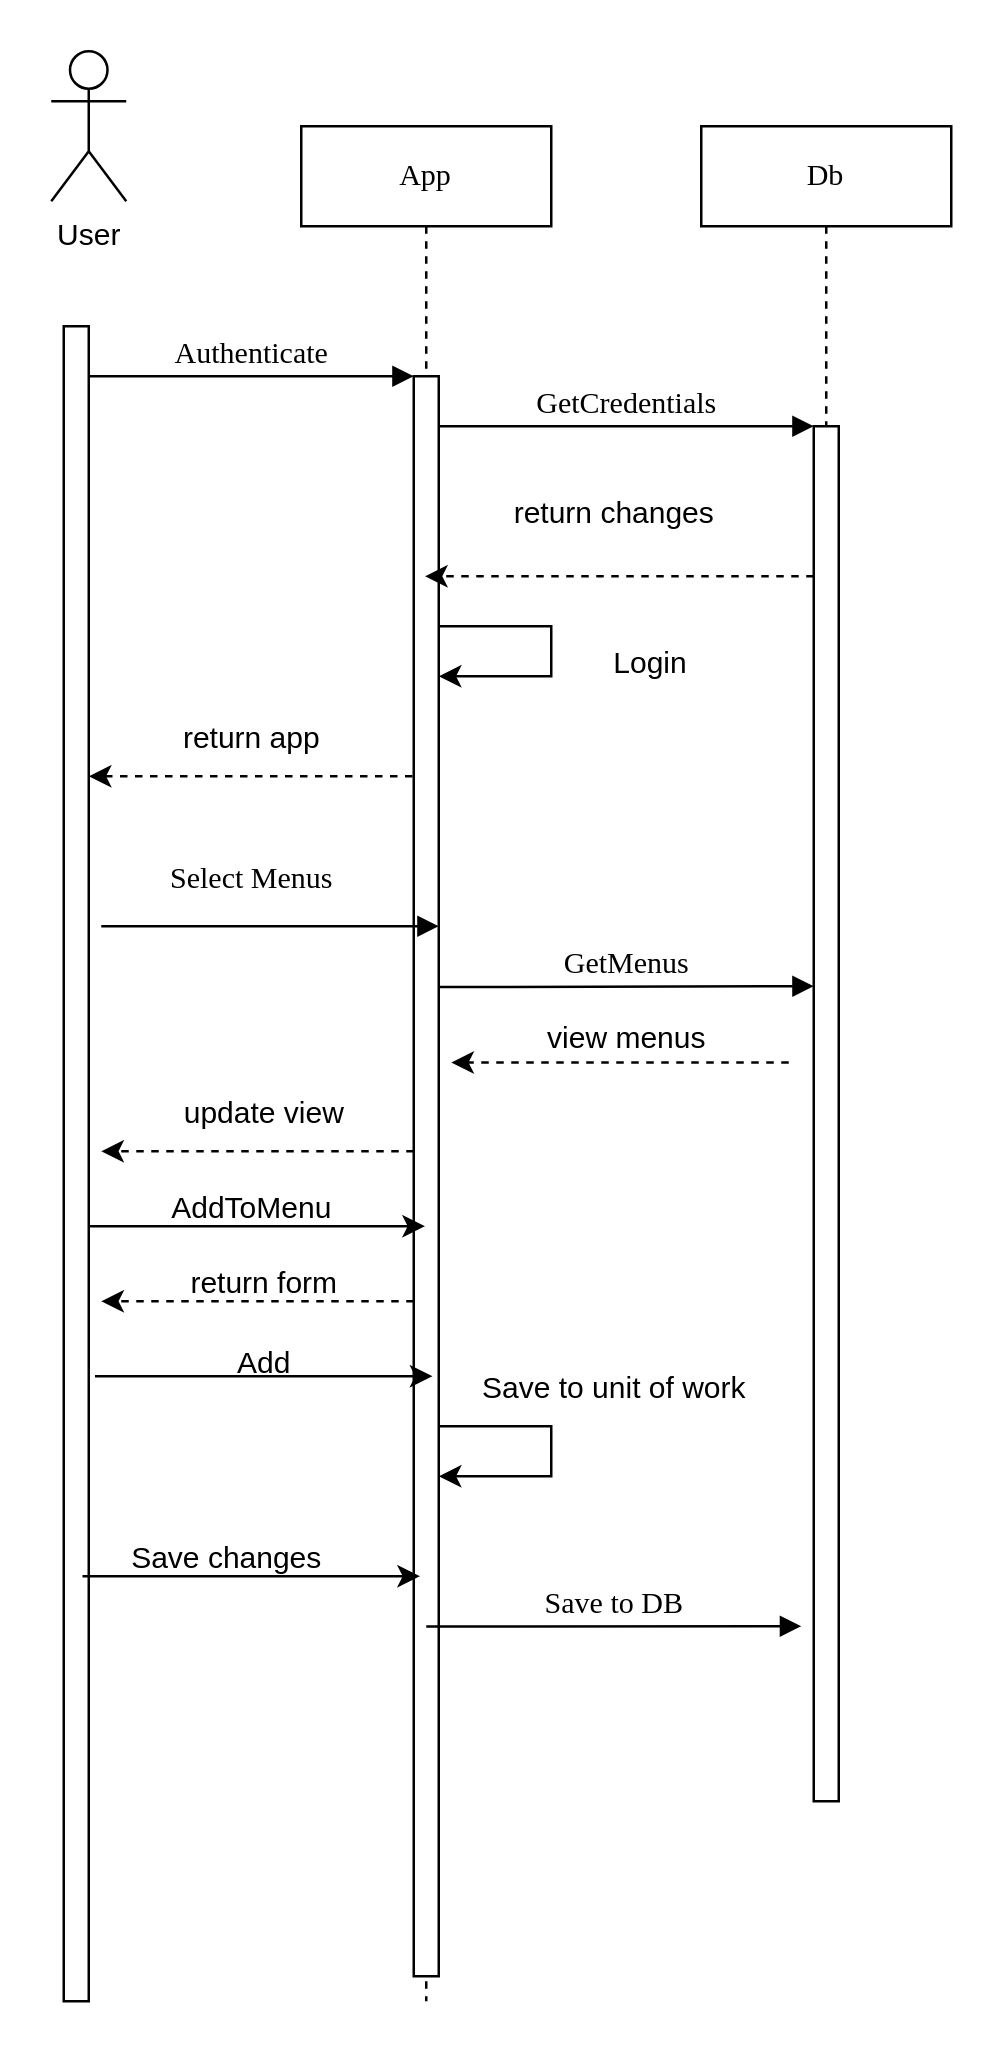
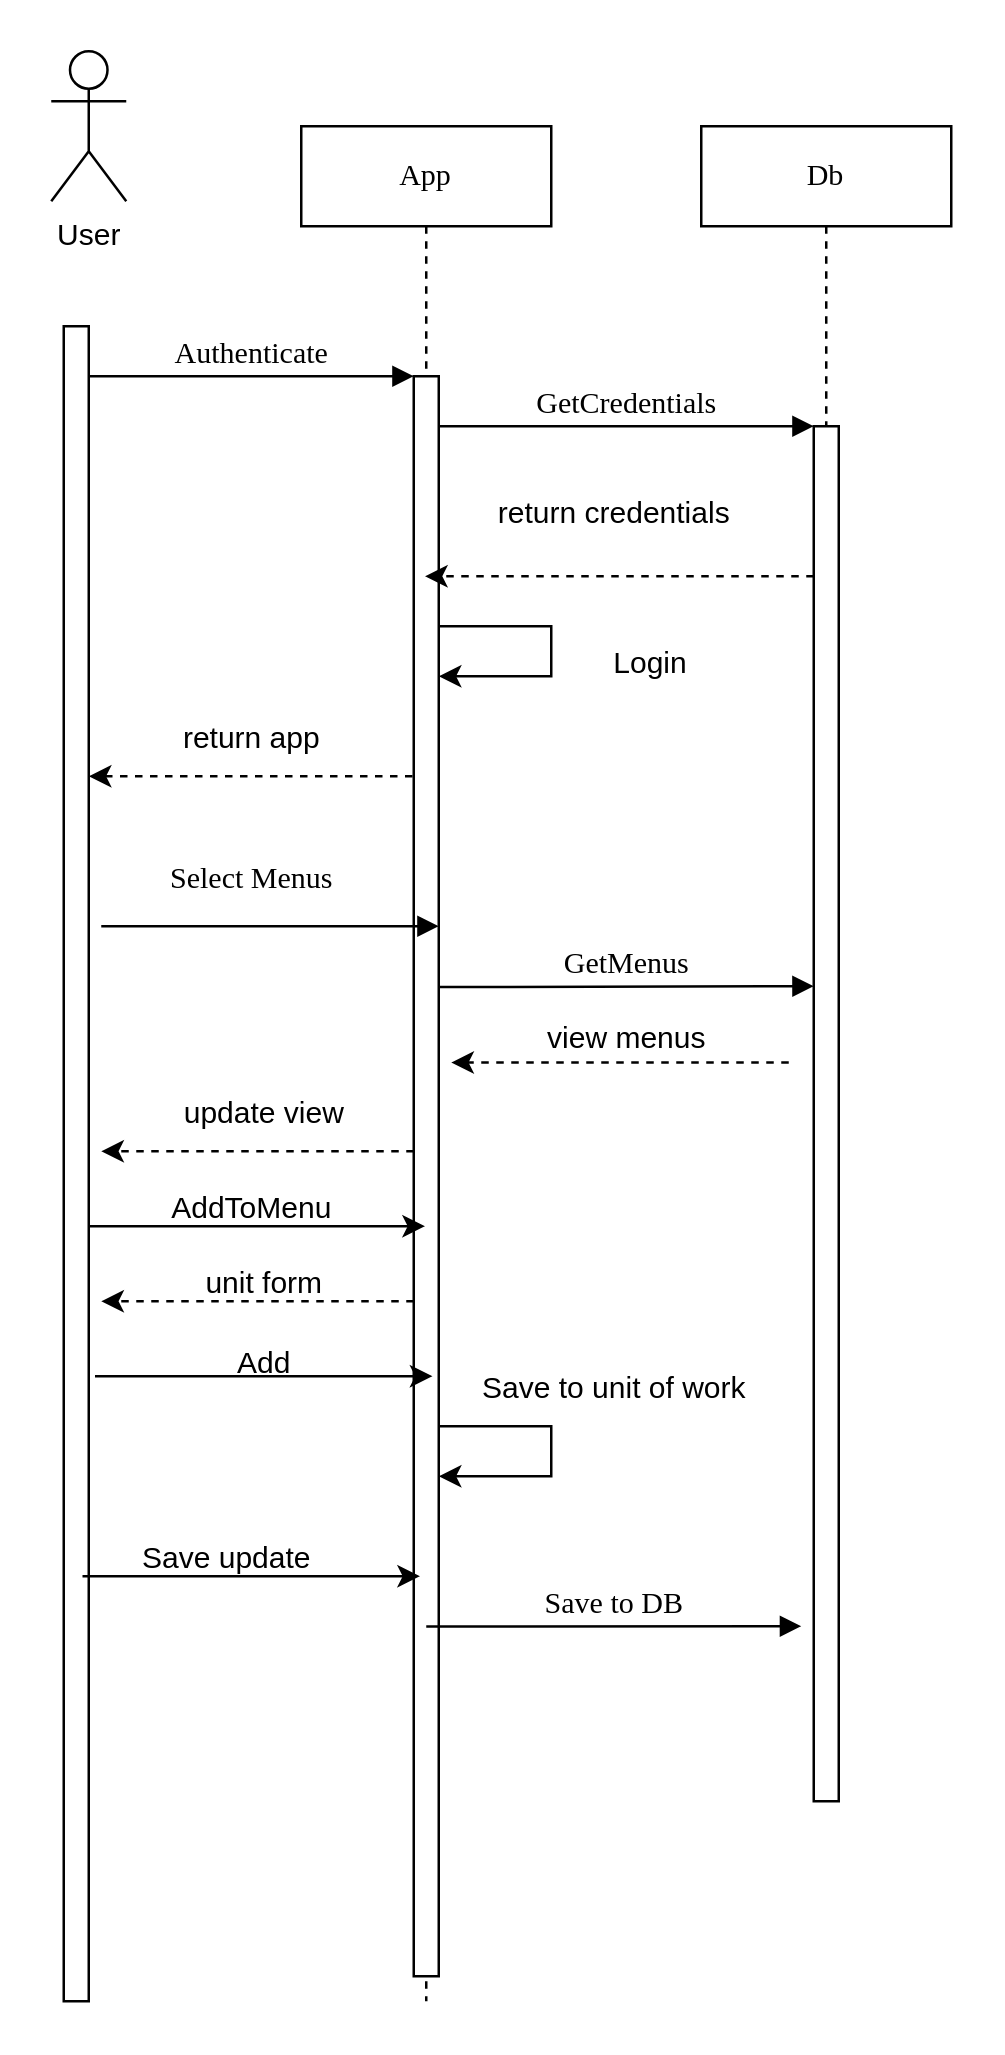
node "return changes": label "return changes" -> "return credentials"
node "return form": label "return form" -> "unit form"
node "Save changes": label "Save changes" -> "Save update"
